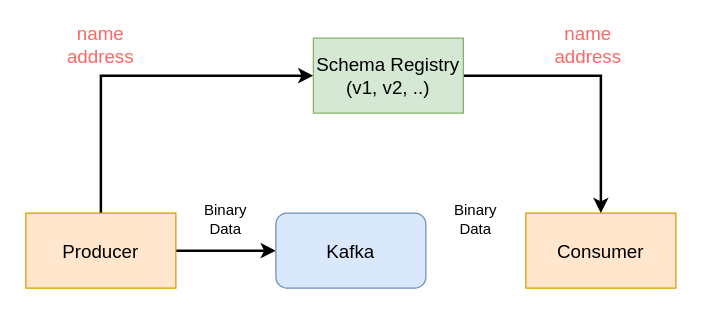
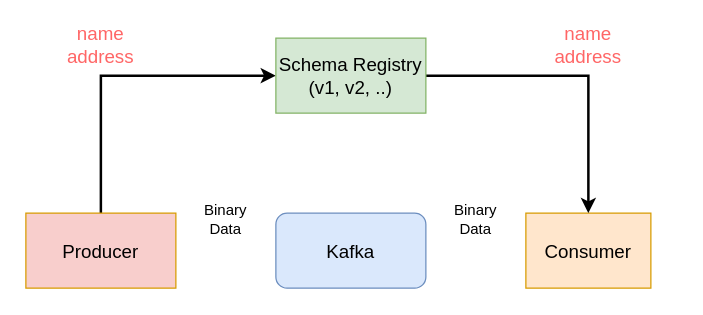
node "Schema Registry (v1, v2, ..)": moved (388, 76) -> (351, 76)
node "Producer": fillcolor #ffe6cc -> #f8cecc
edge "Producer" -> "Kafka": removed
node "Consumer": size 150x75 -> 125x75
